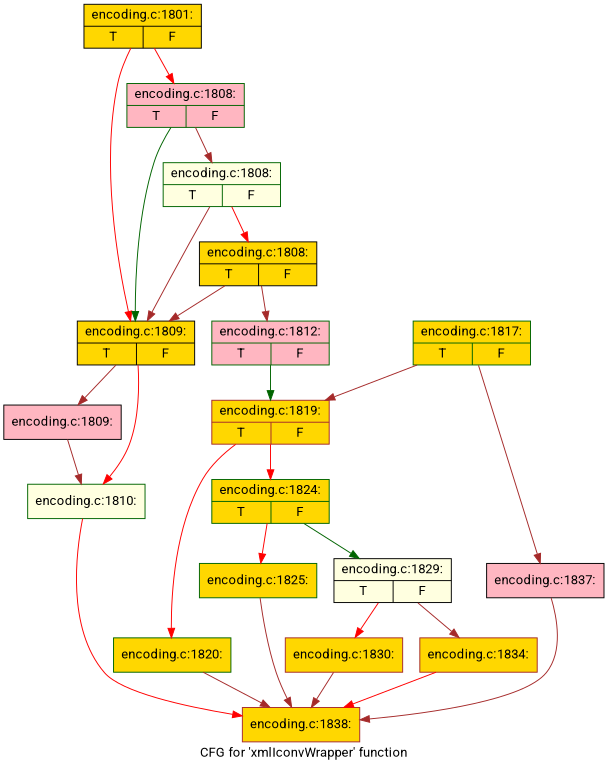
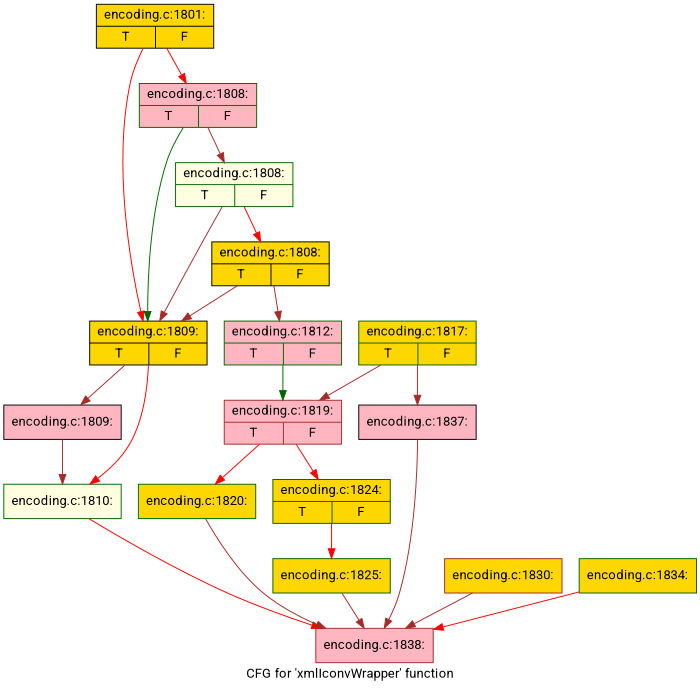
node "encoding.c:1819:": fillcolor gold -> lightpink
node "encoding.c:1829:": removed
node "encoding.c:1834:": color brown -> darkgreen
node "encoding.c:1838:": fillcolor gold -> lightpink
